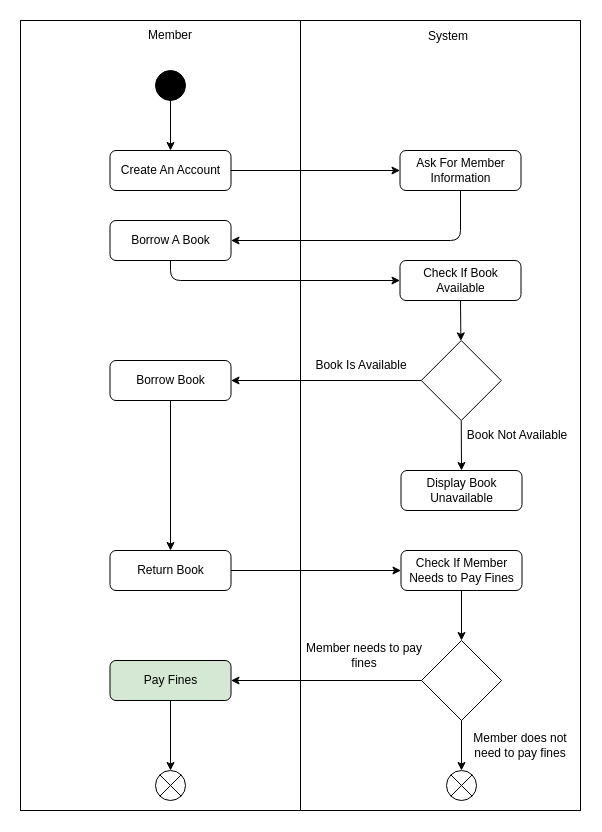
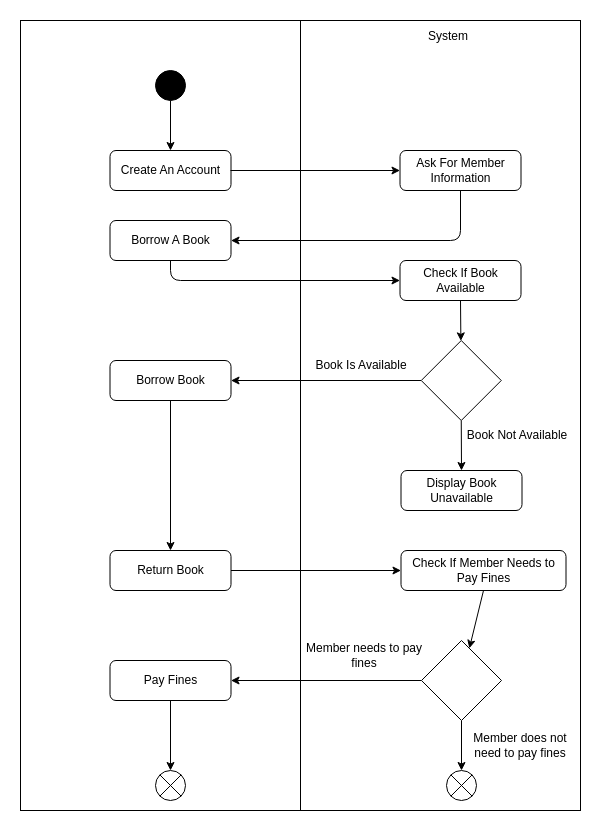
node "Member": removed
node "Check If Member Needs to Pay Fines": size 121x40 -> 165x40
node "Pay Fines": fillcolor #d5e8d4 -> #ffffff
